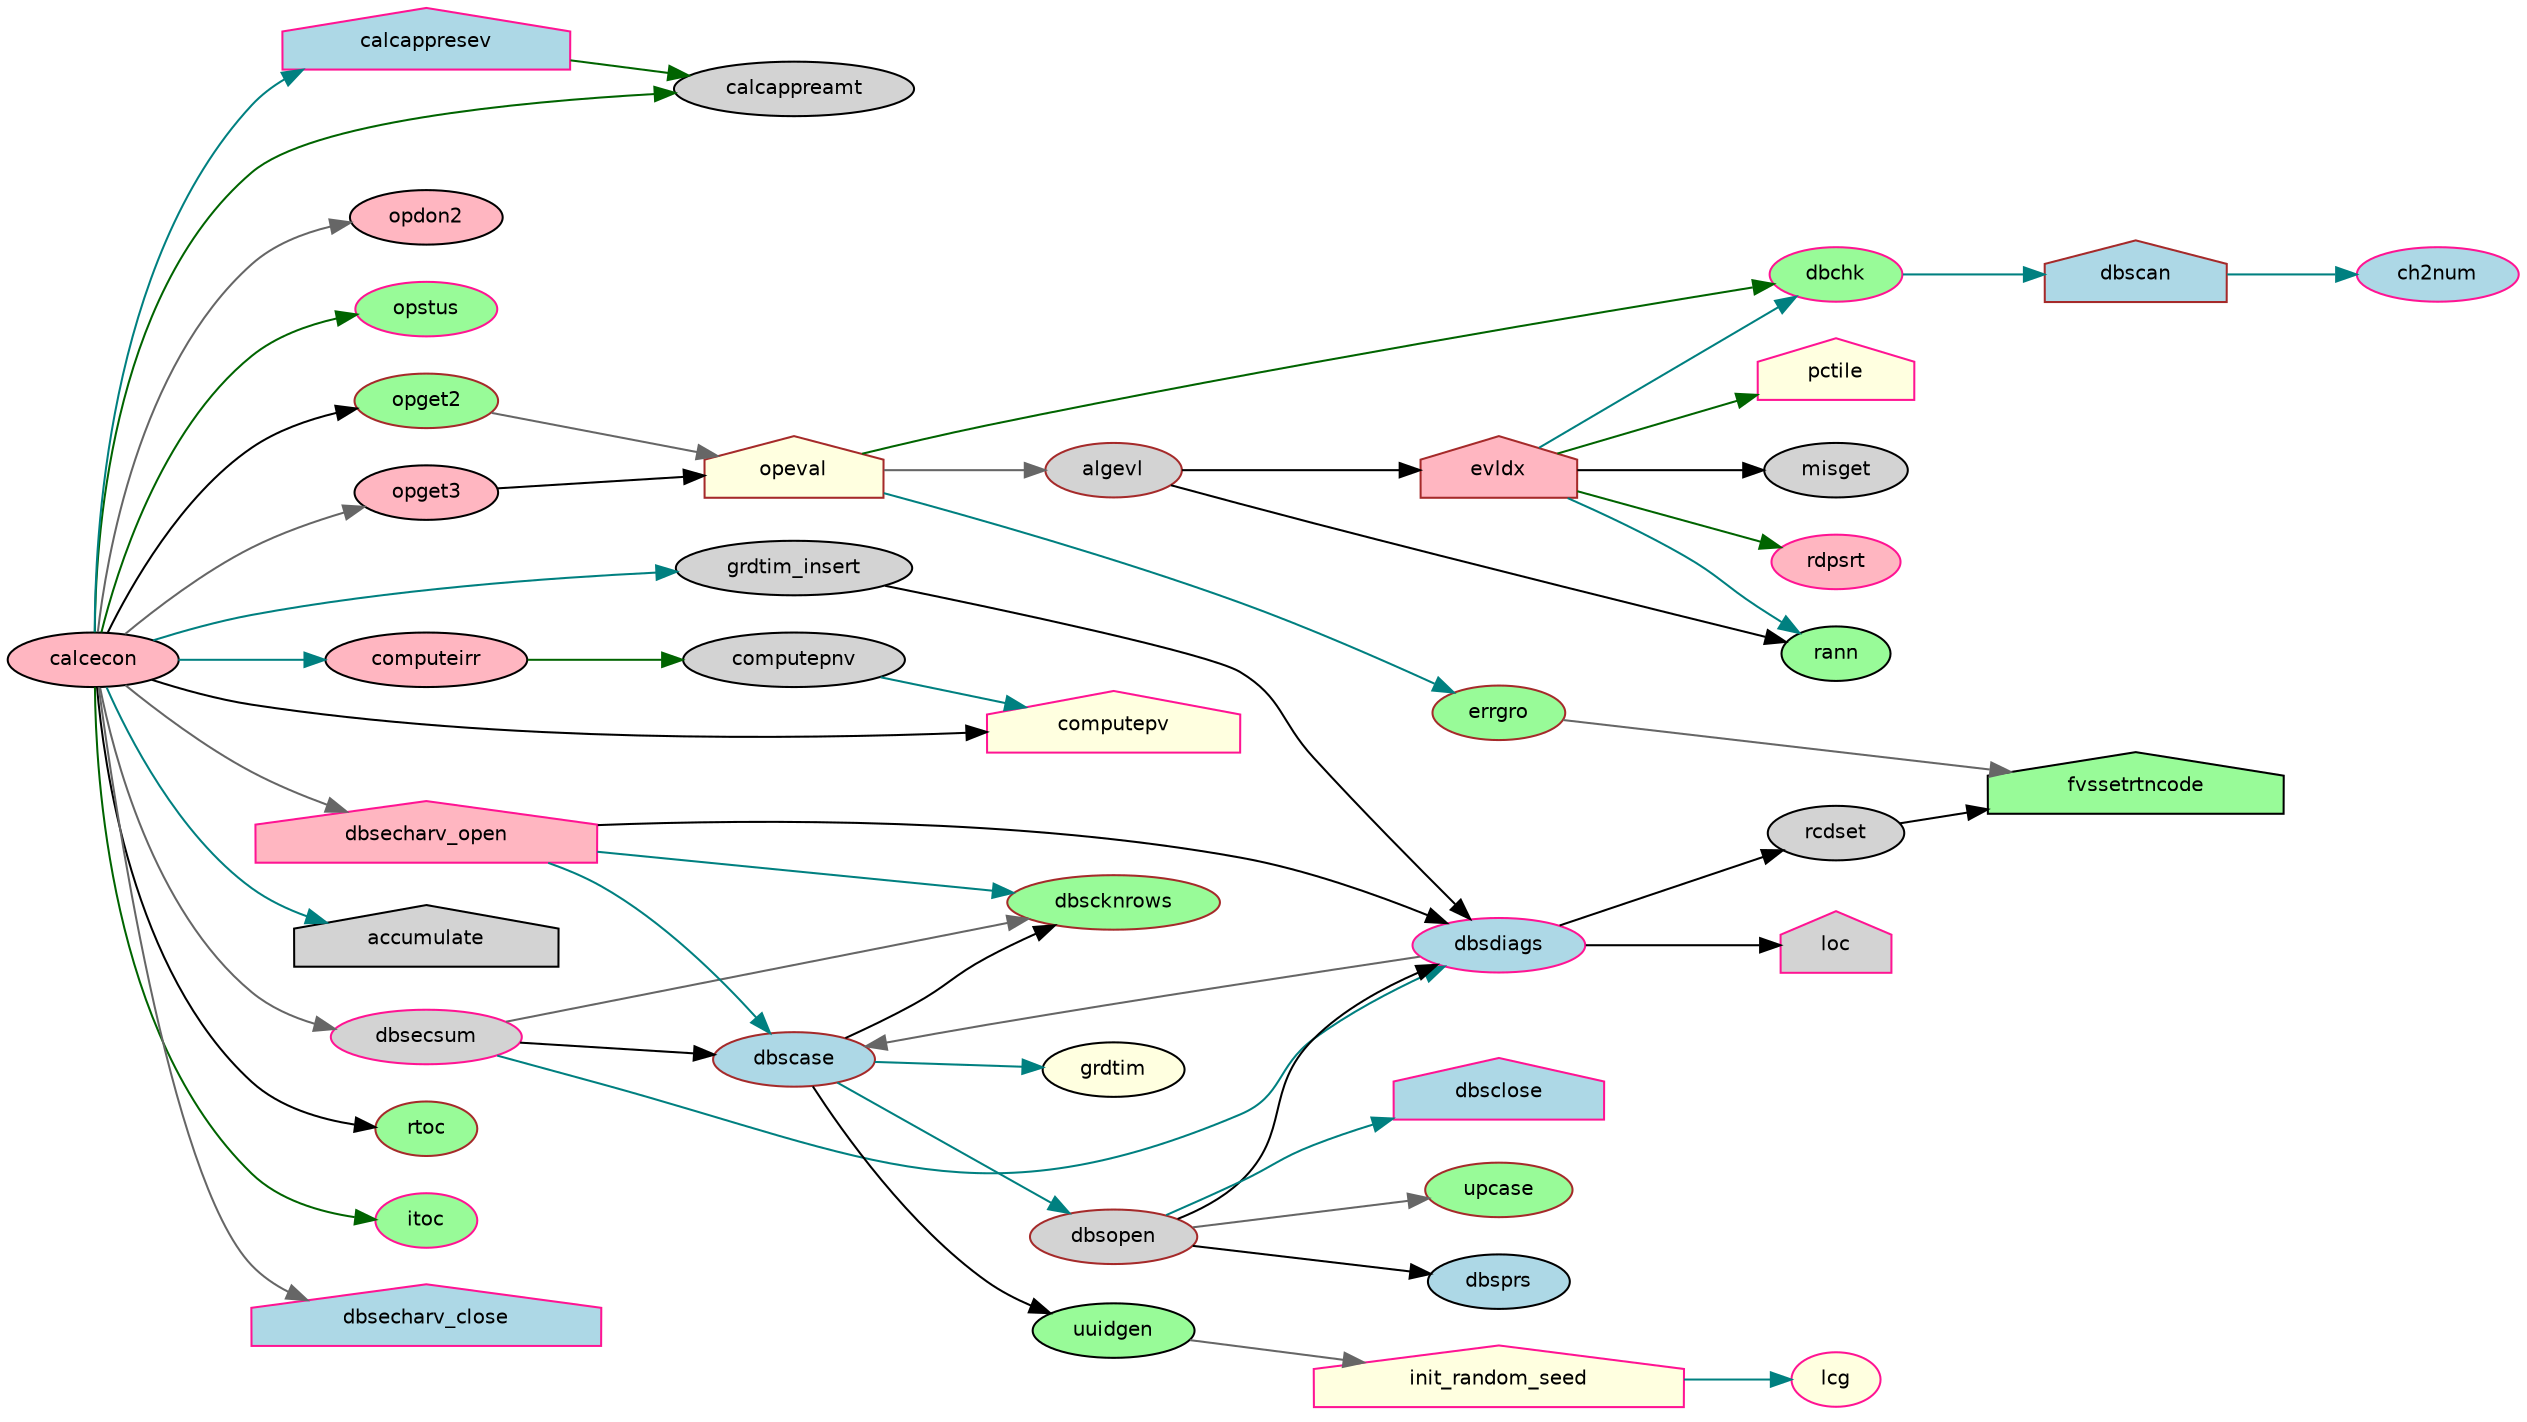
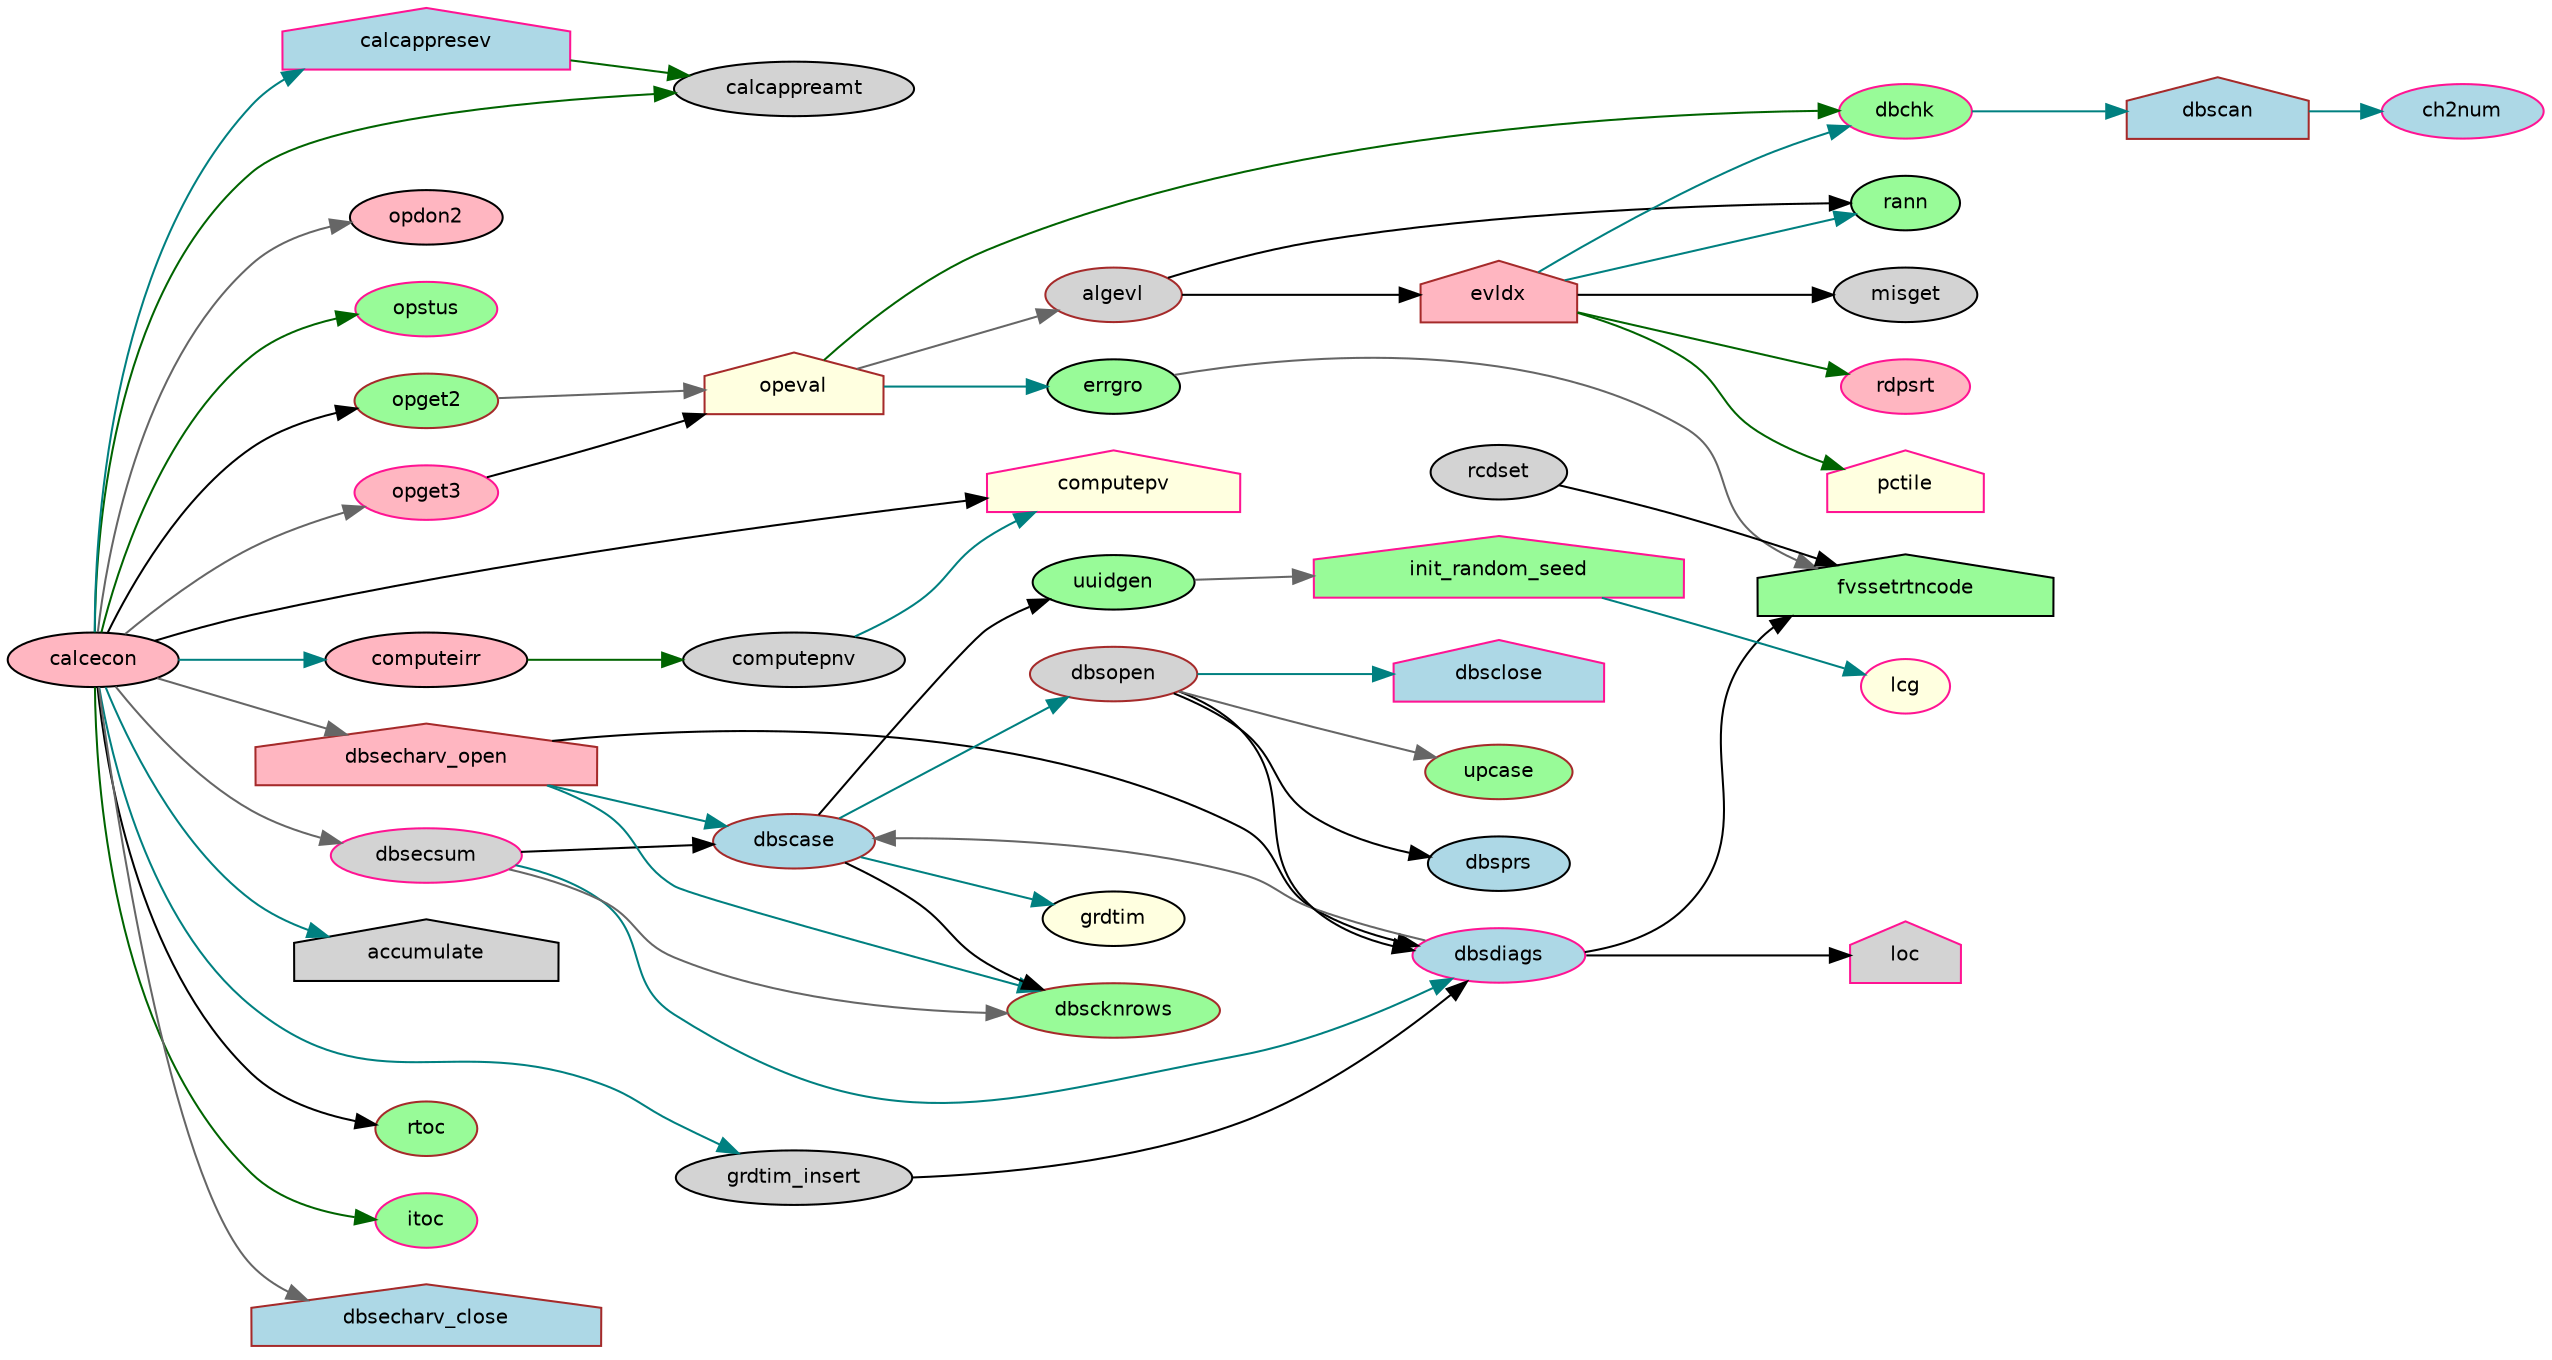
node "opget3": color black -> deeppink
node "errgro": color brown -> black
node "dbsecharv_open": color deeppink -> brown
edge "dbsdiags" -> "rcdset": now "dbsdiags" -> "fvssetrtncode"
node "dbsecharv_close": color deeppink -> brown
node "init_random_seed": fillcolor lightyellow -> palegreen
